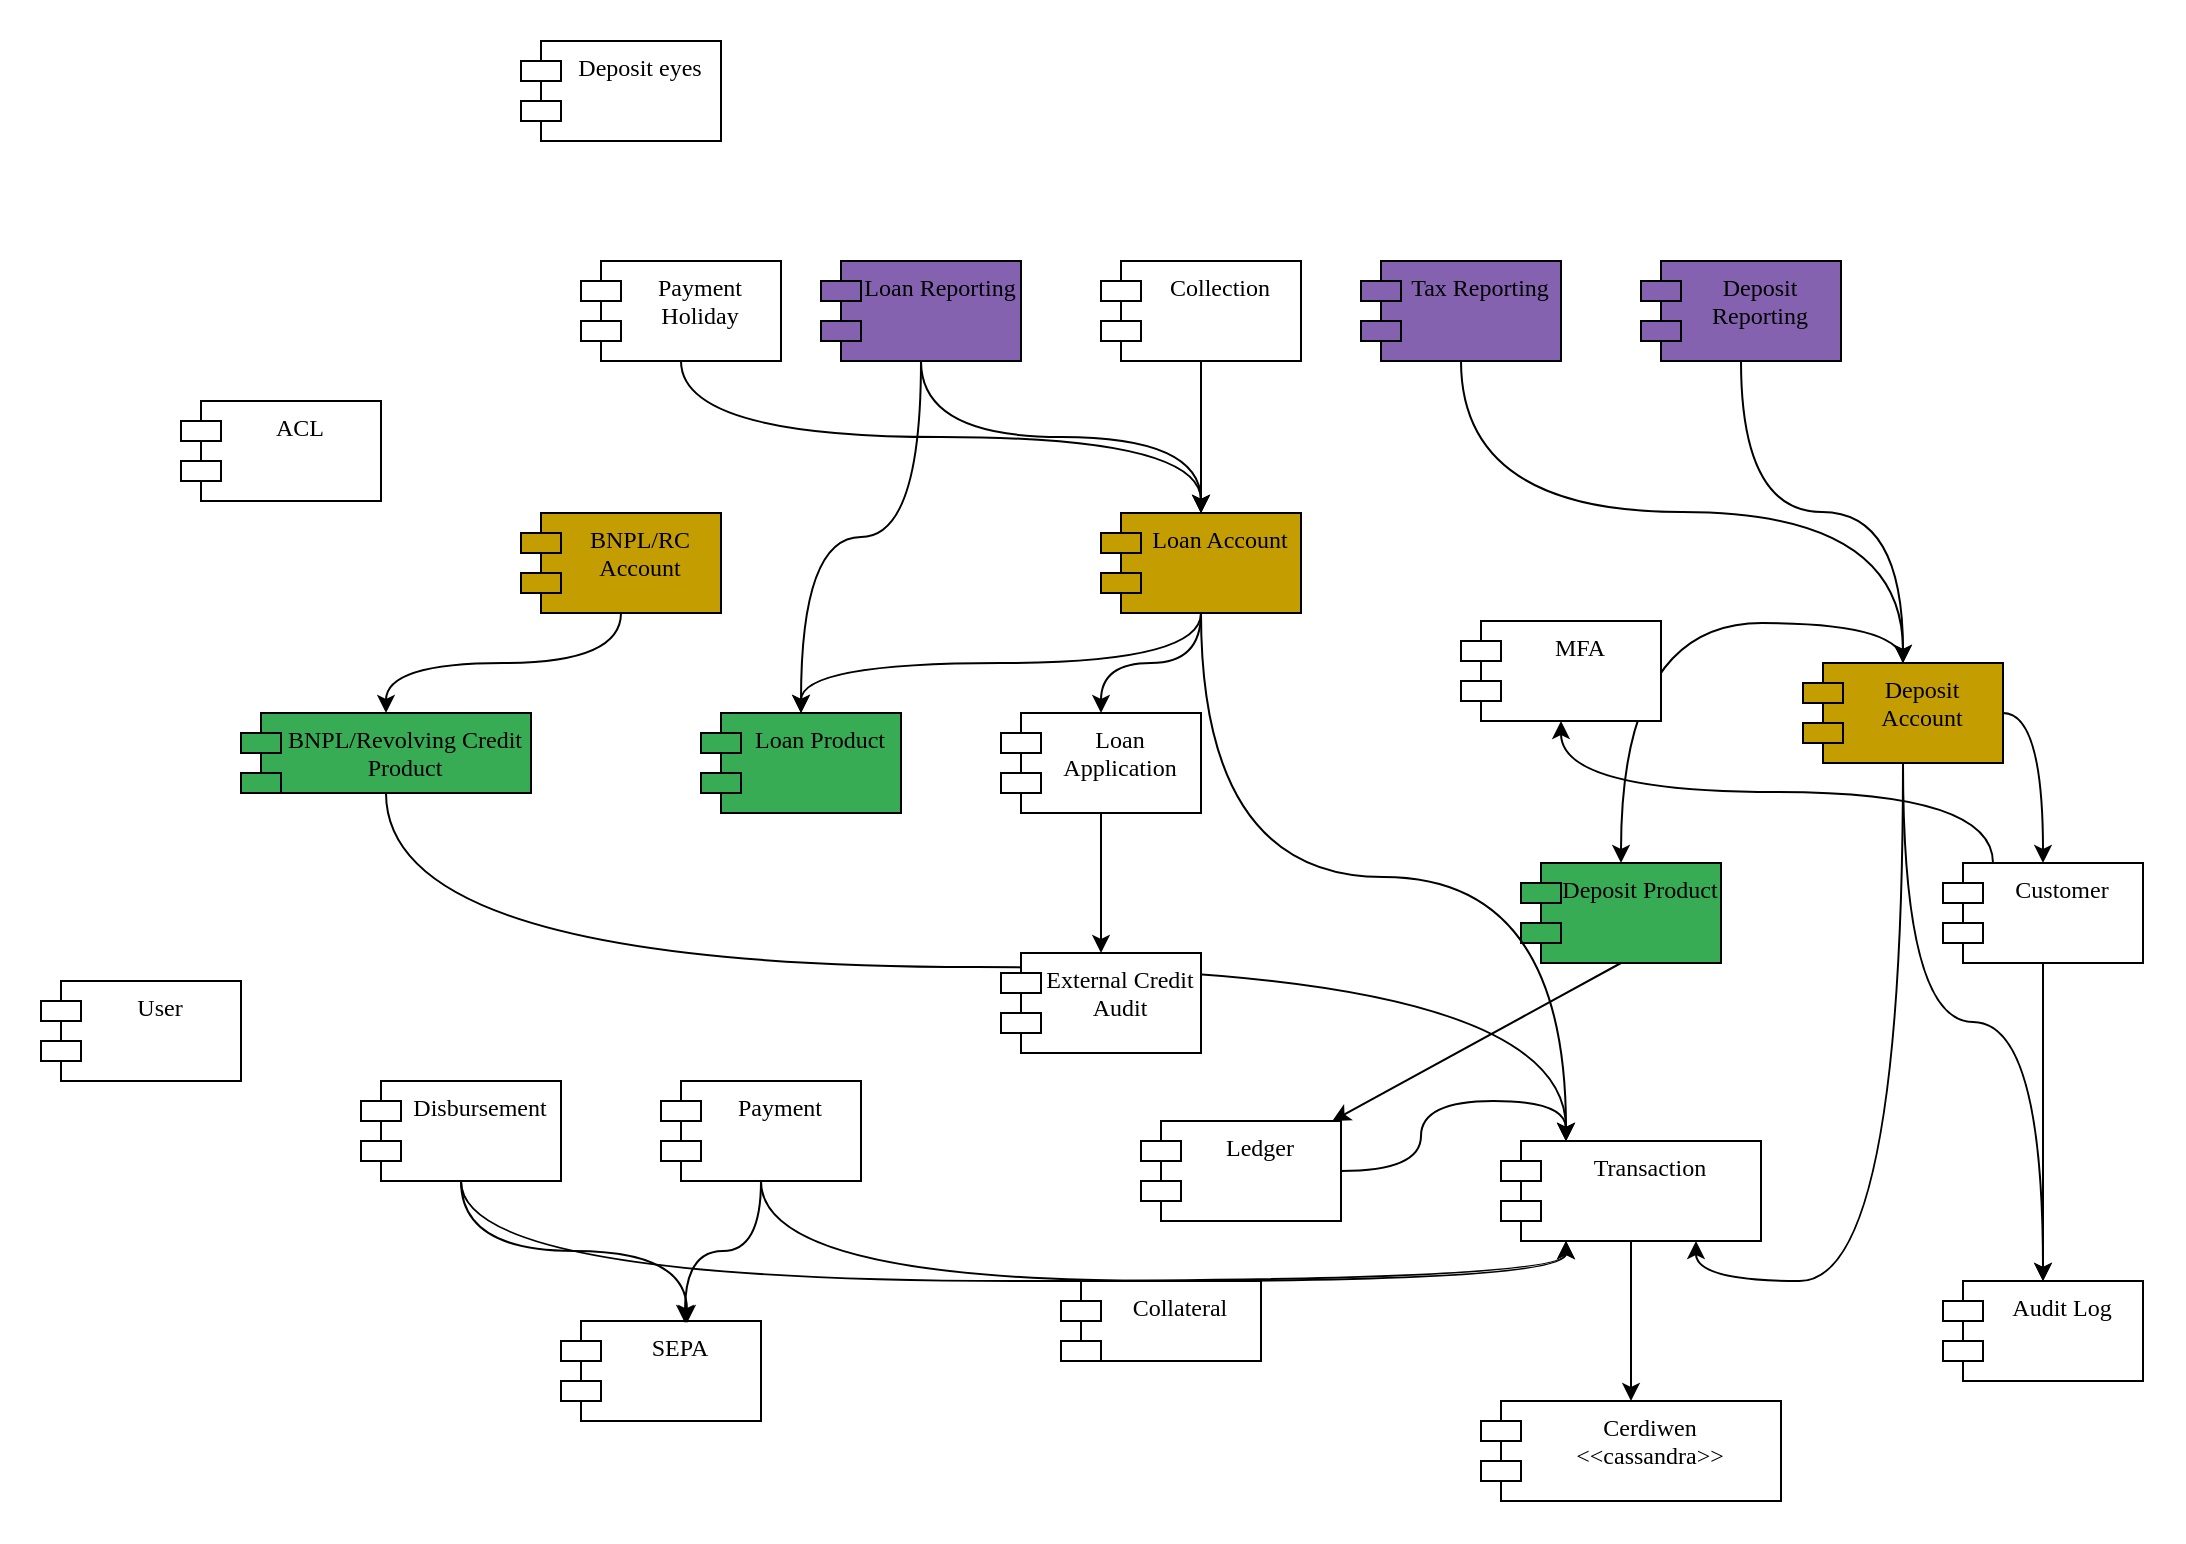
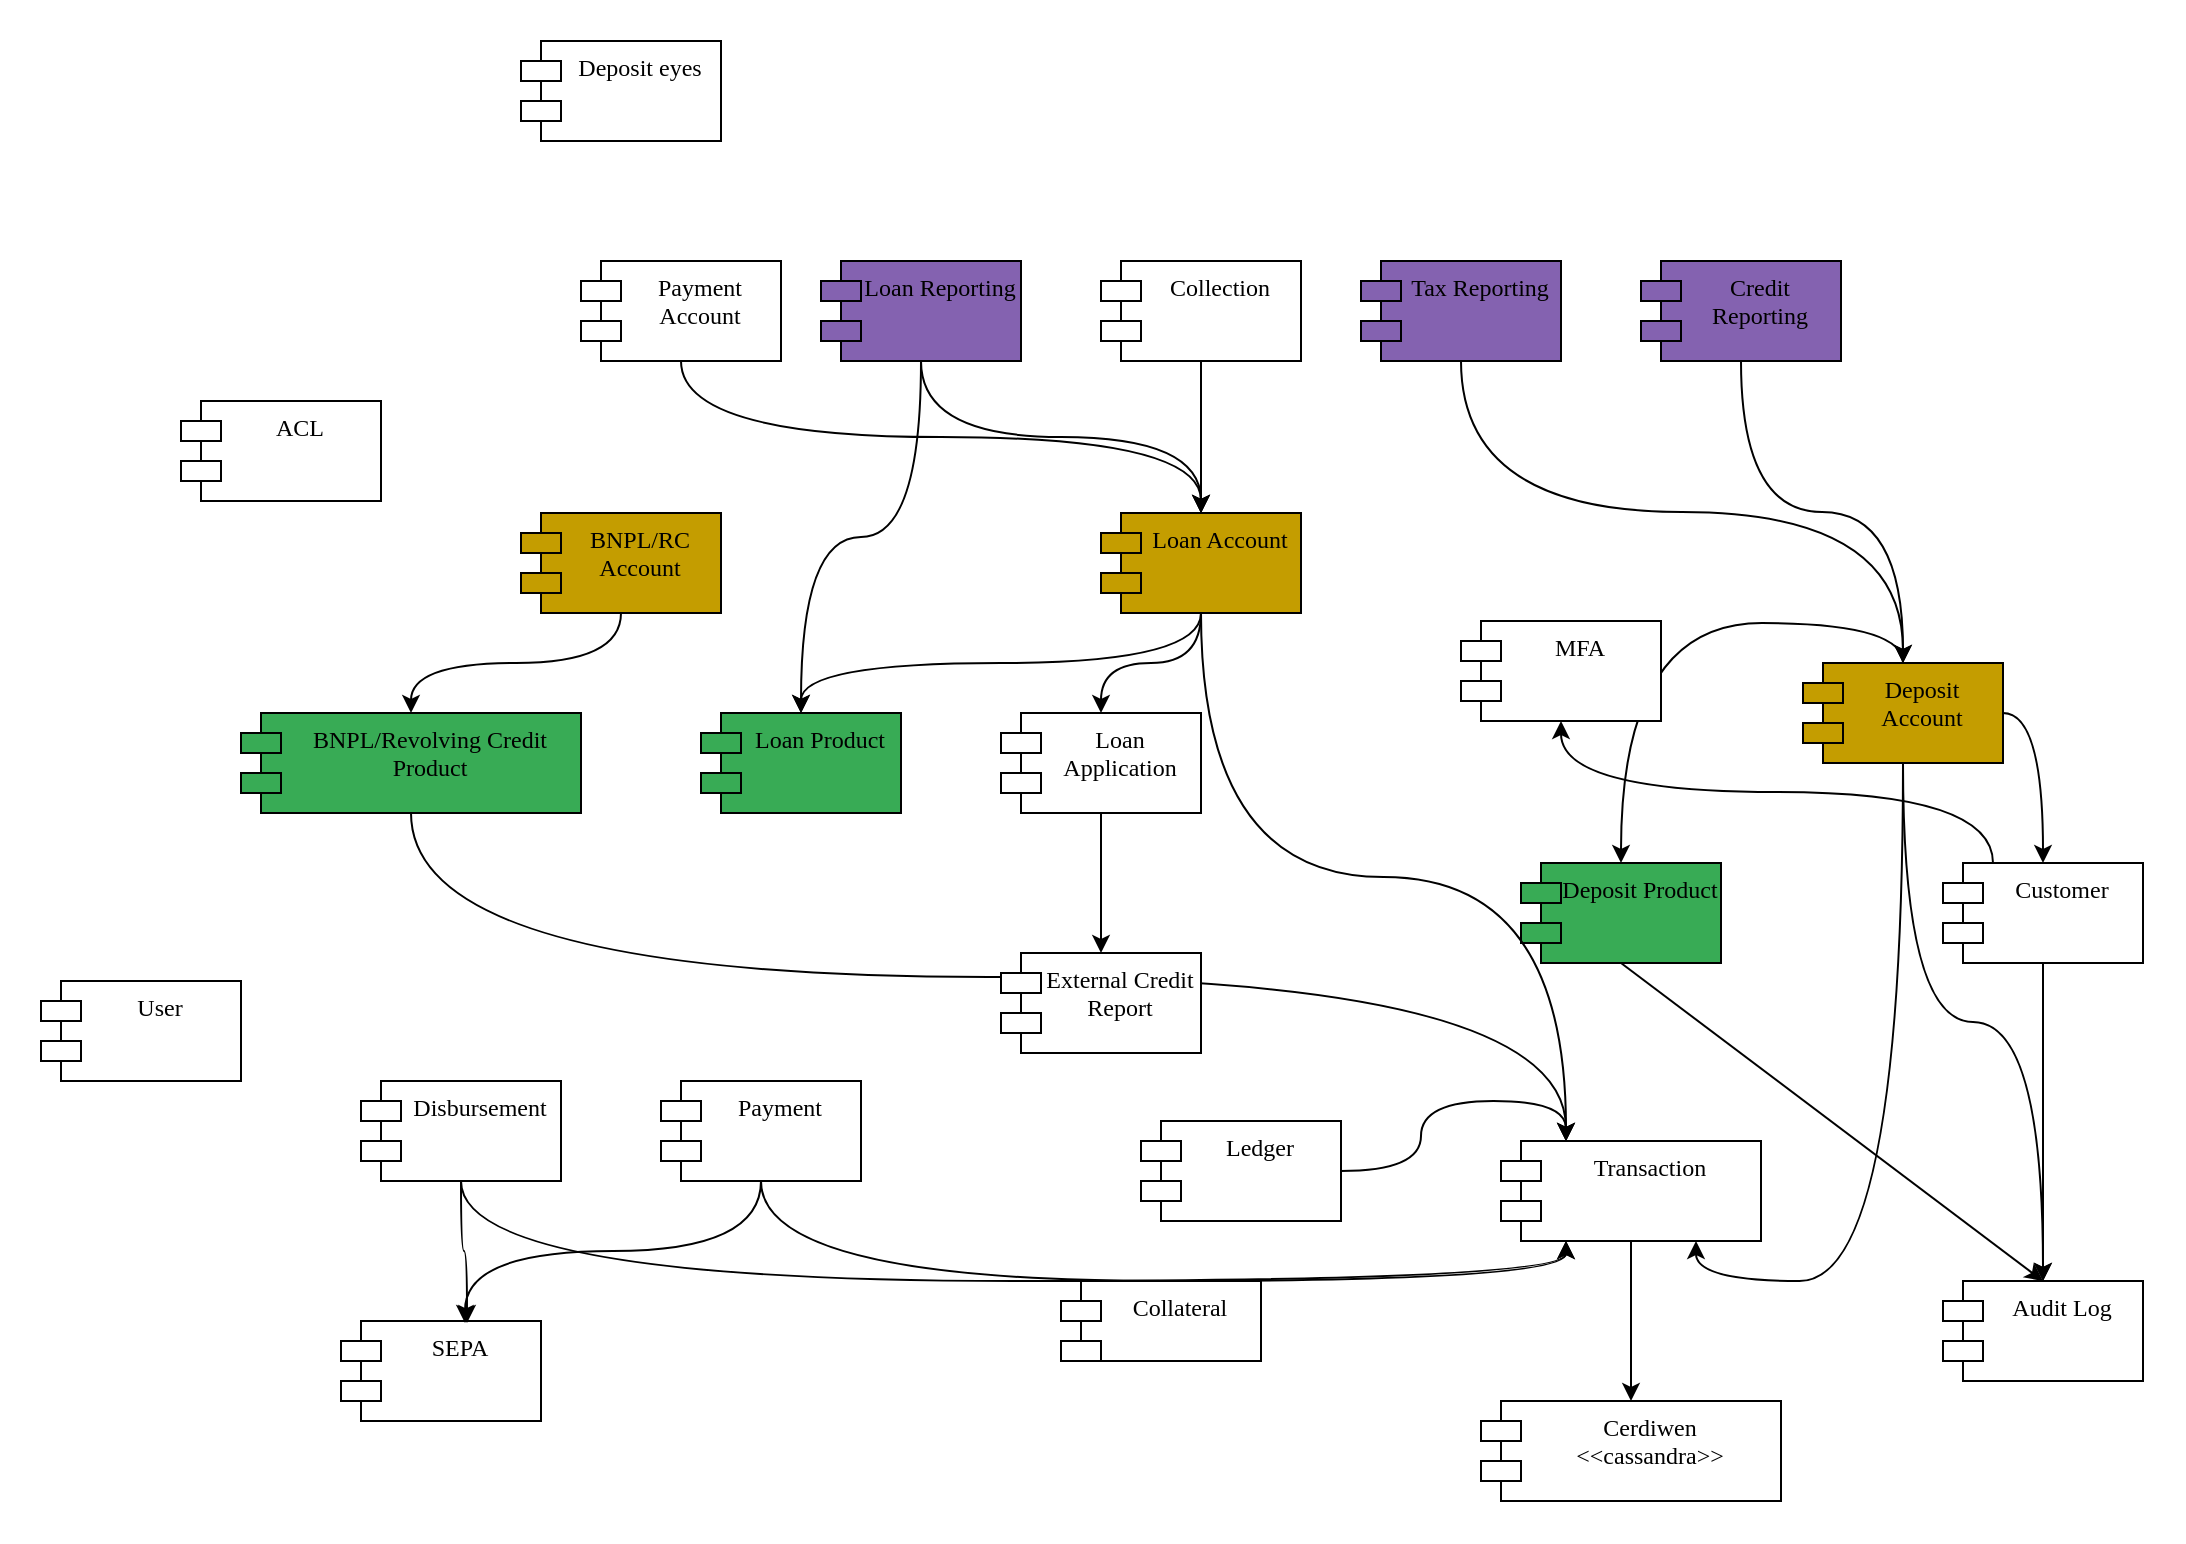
node "Payment Holiday": label "Payment Holiday" -> "Payment Account"
node "Deposit Reporting": label "Deposit Reporting" -> "Credit Reporting"
node "BNPL/Revolving Credit Product": size 290x80 -> 340x100
node "External Credit Audit": label "External Credit Audit" -> "External Credit Report"
edge "Deposit Product" -> "Ledger": now "Deposit Product" -> "Audit Log"
node "SEPA": moved (661, 1371) -> (441, 1371)
